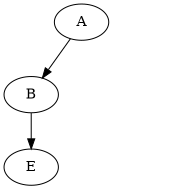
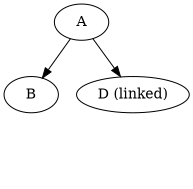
node "D (linked)": added
node "E": removed
